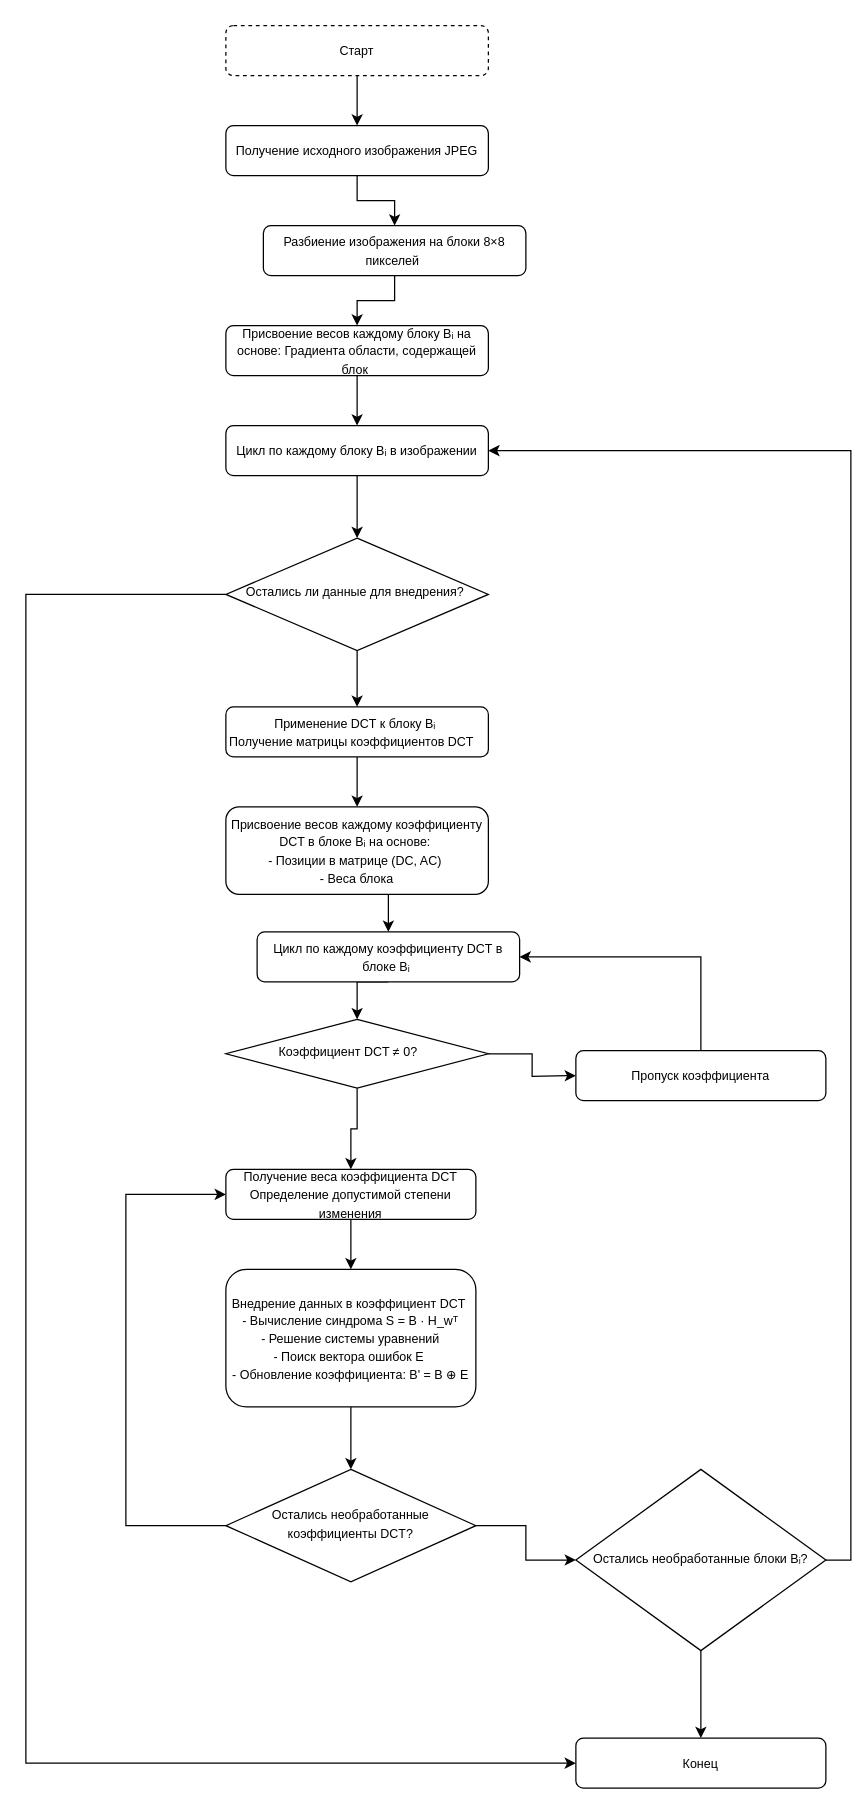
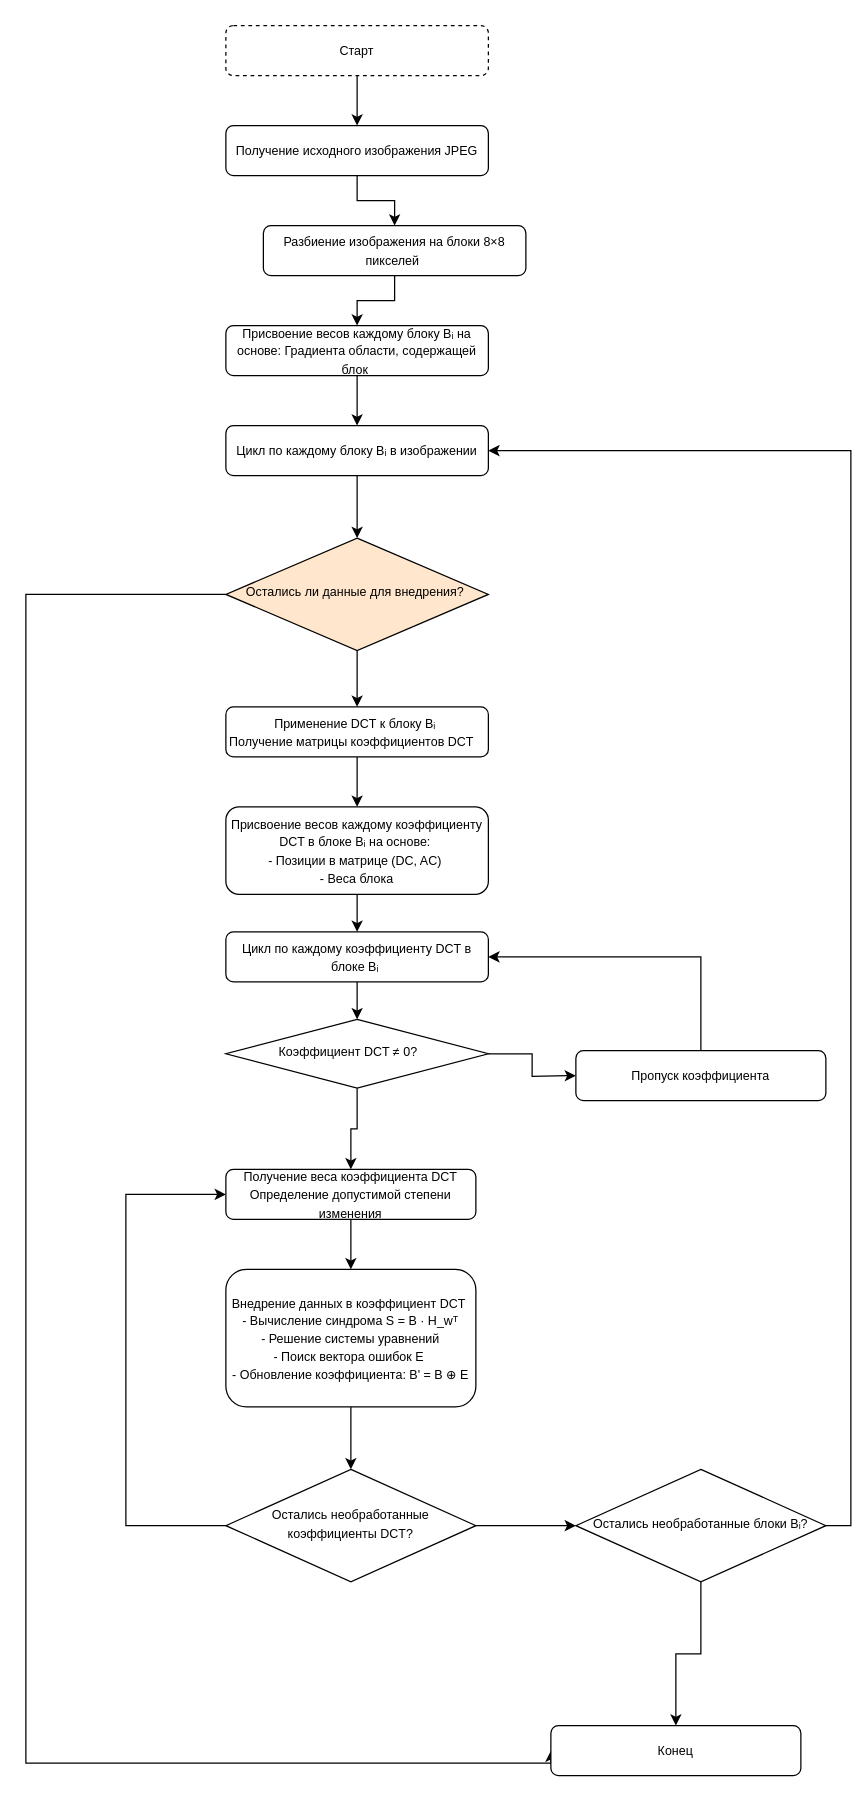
node "Остались ли данные для внедрения?": fillcolor #ffffff -> #ffe6cc
node "Цикл по каждому коэффициенту DCT в блоке Bᵢ": moved (388, 957) -> (357, 957)
node "Остались необработанные блоки Bᵢ?": size 250x181 -> 250x113
node "Конец": moved (701, 1763) -> (676, 1751)
